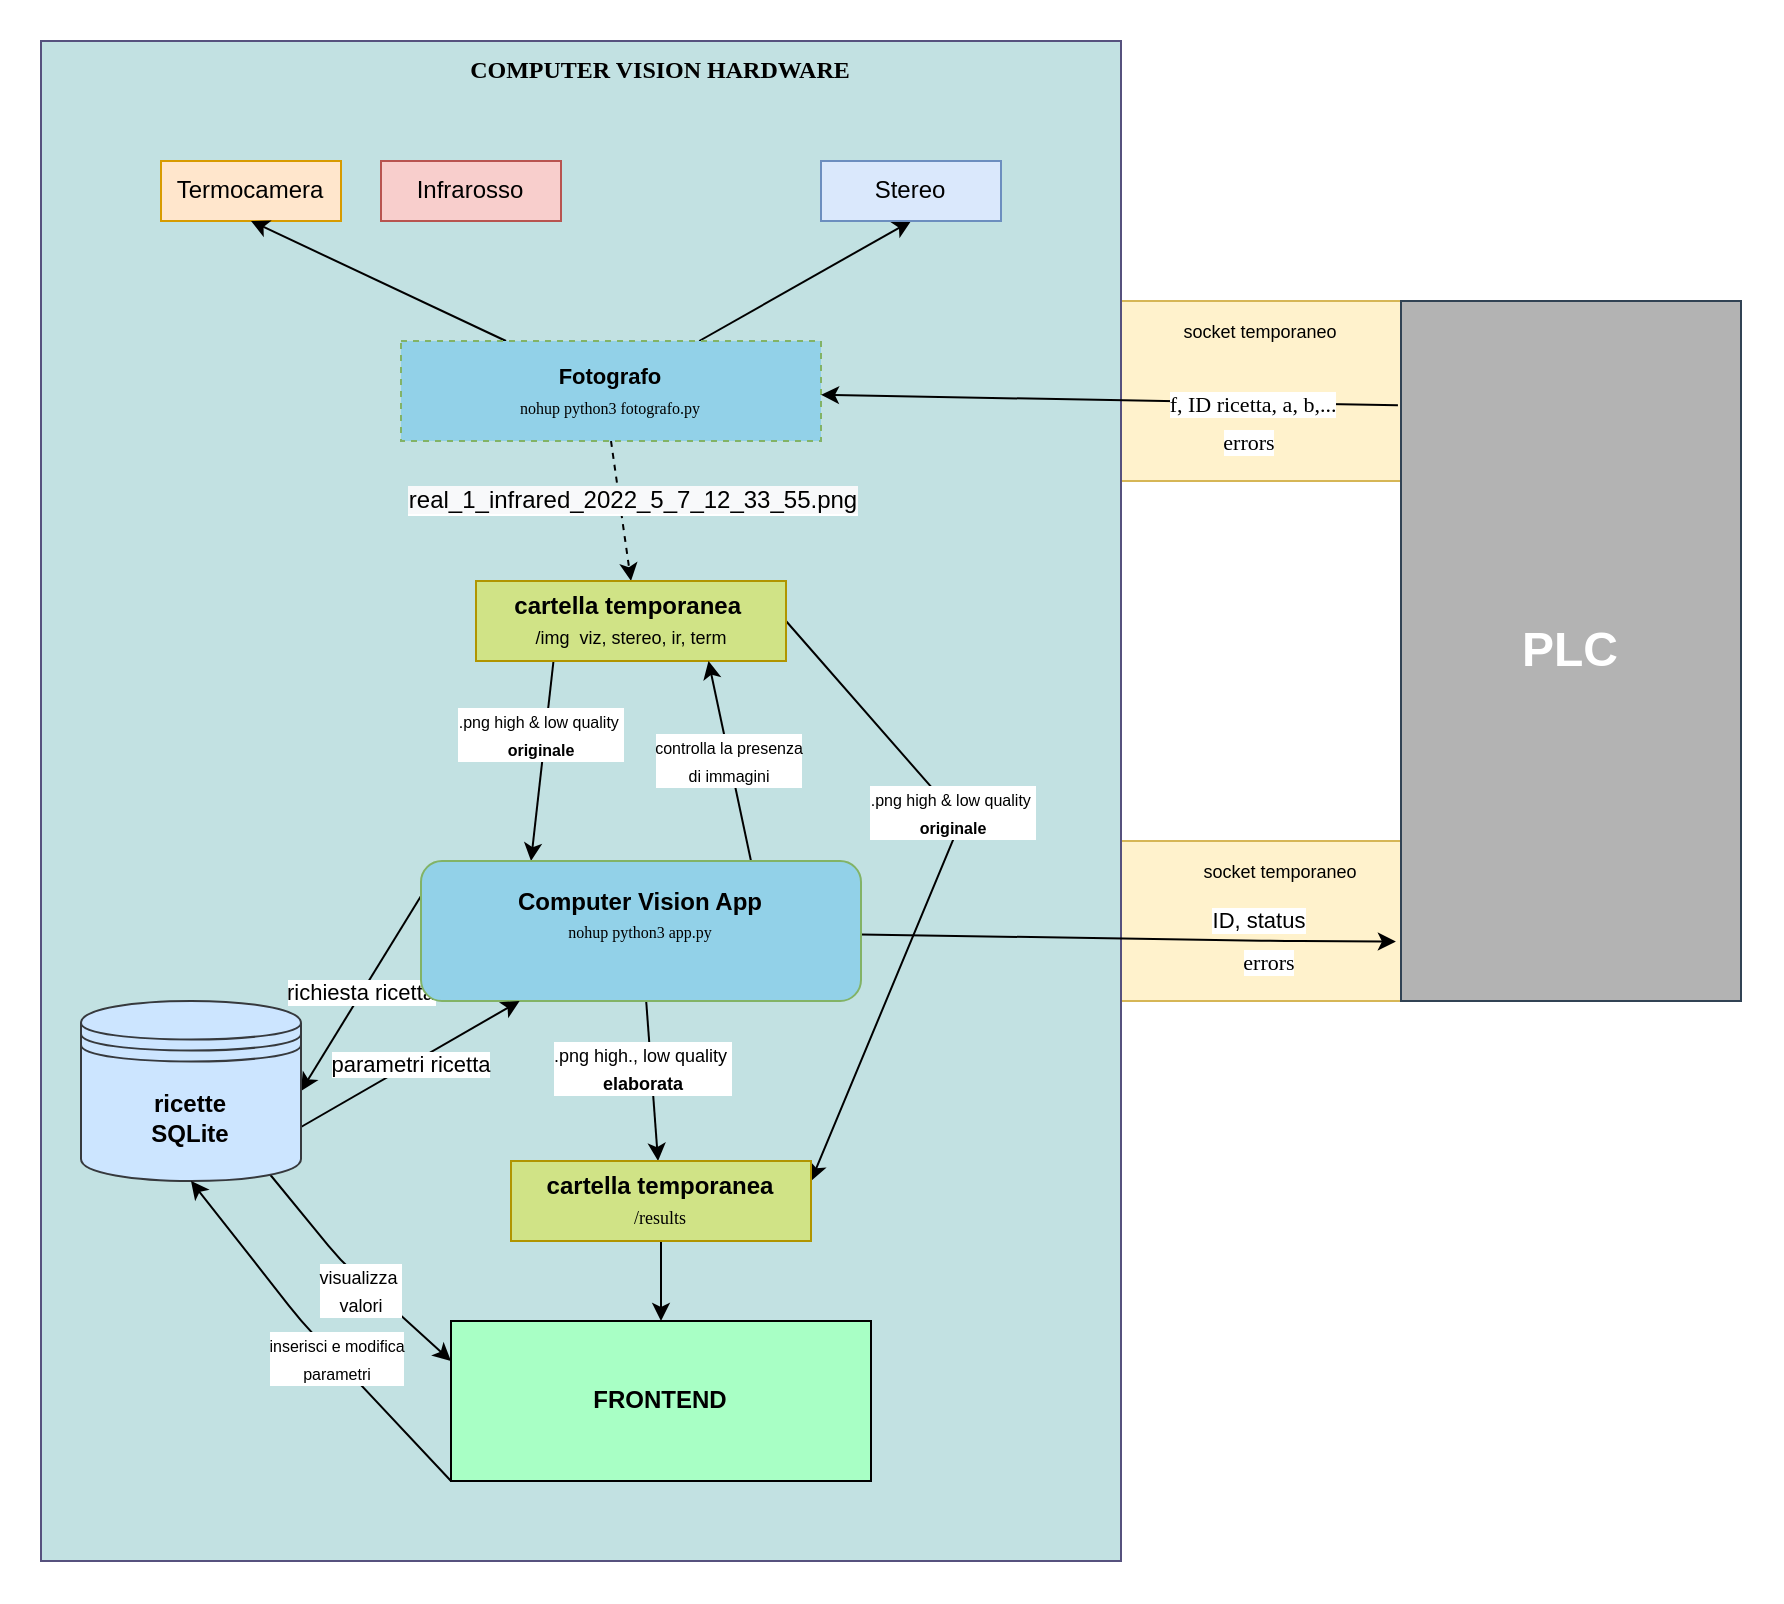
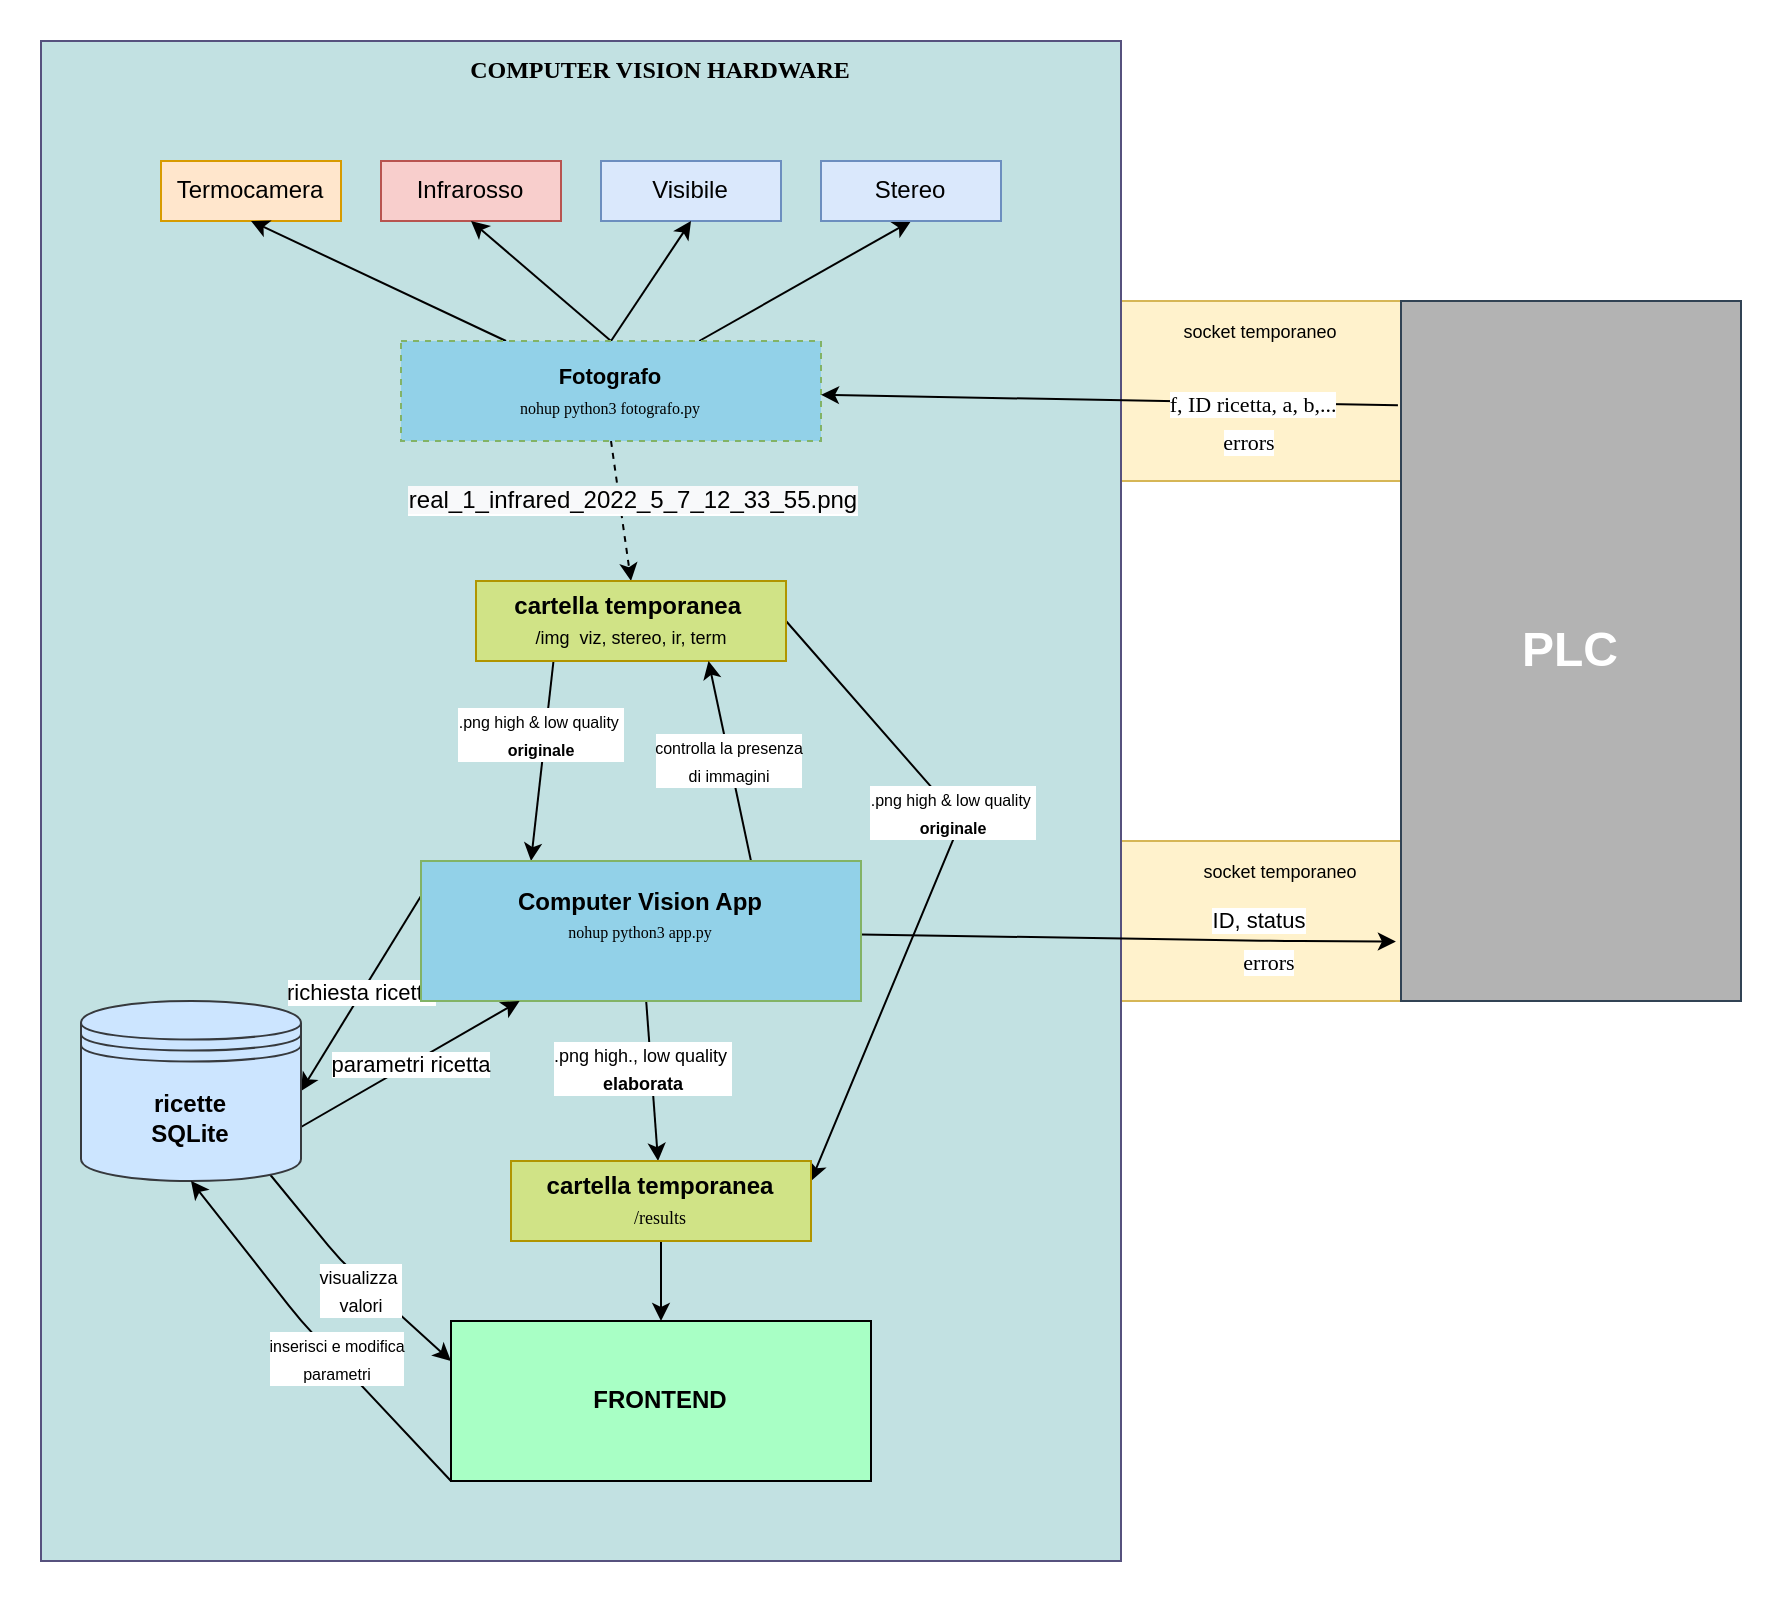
node "Visibile": added
edge "Fotografo nohup python3 fotografo.py" -> "Infrarosso": added
edge "Fotografo nohup python3 fotografo.py" -> "Visibile": added
node "Computer Vision App nohup python3 app.py": shape rounded rectangle -> rectangle
